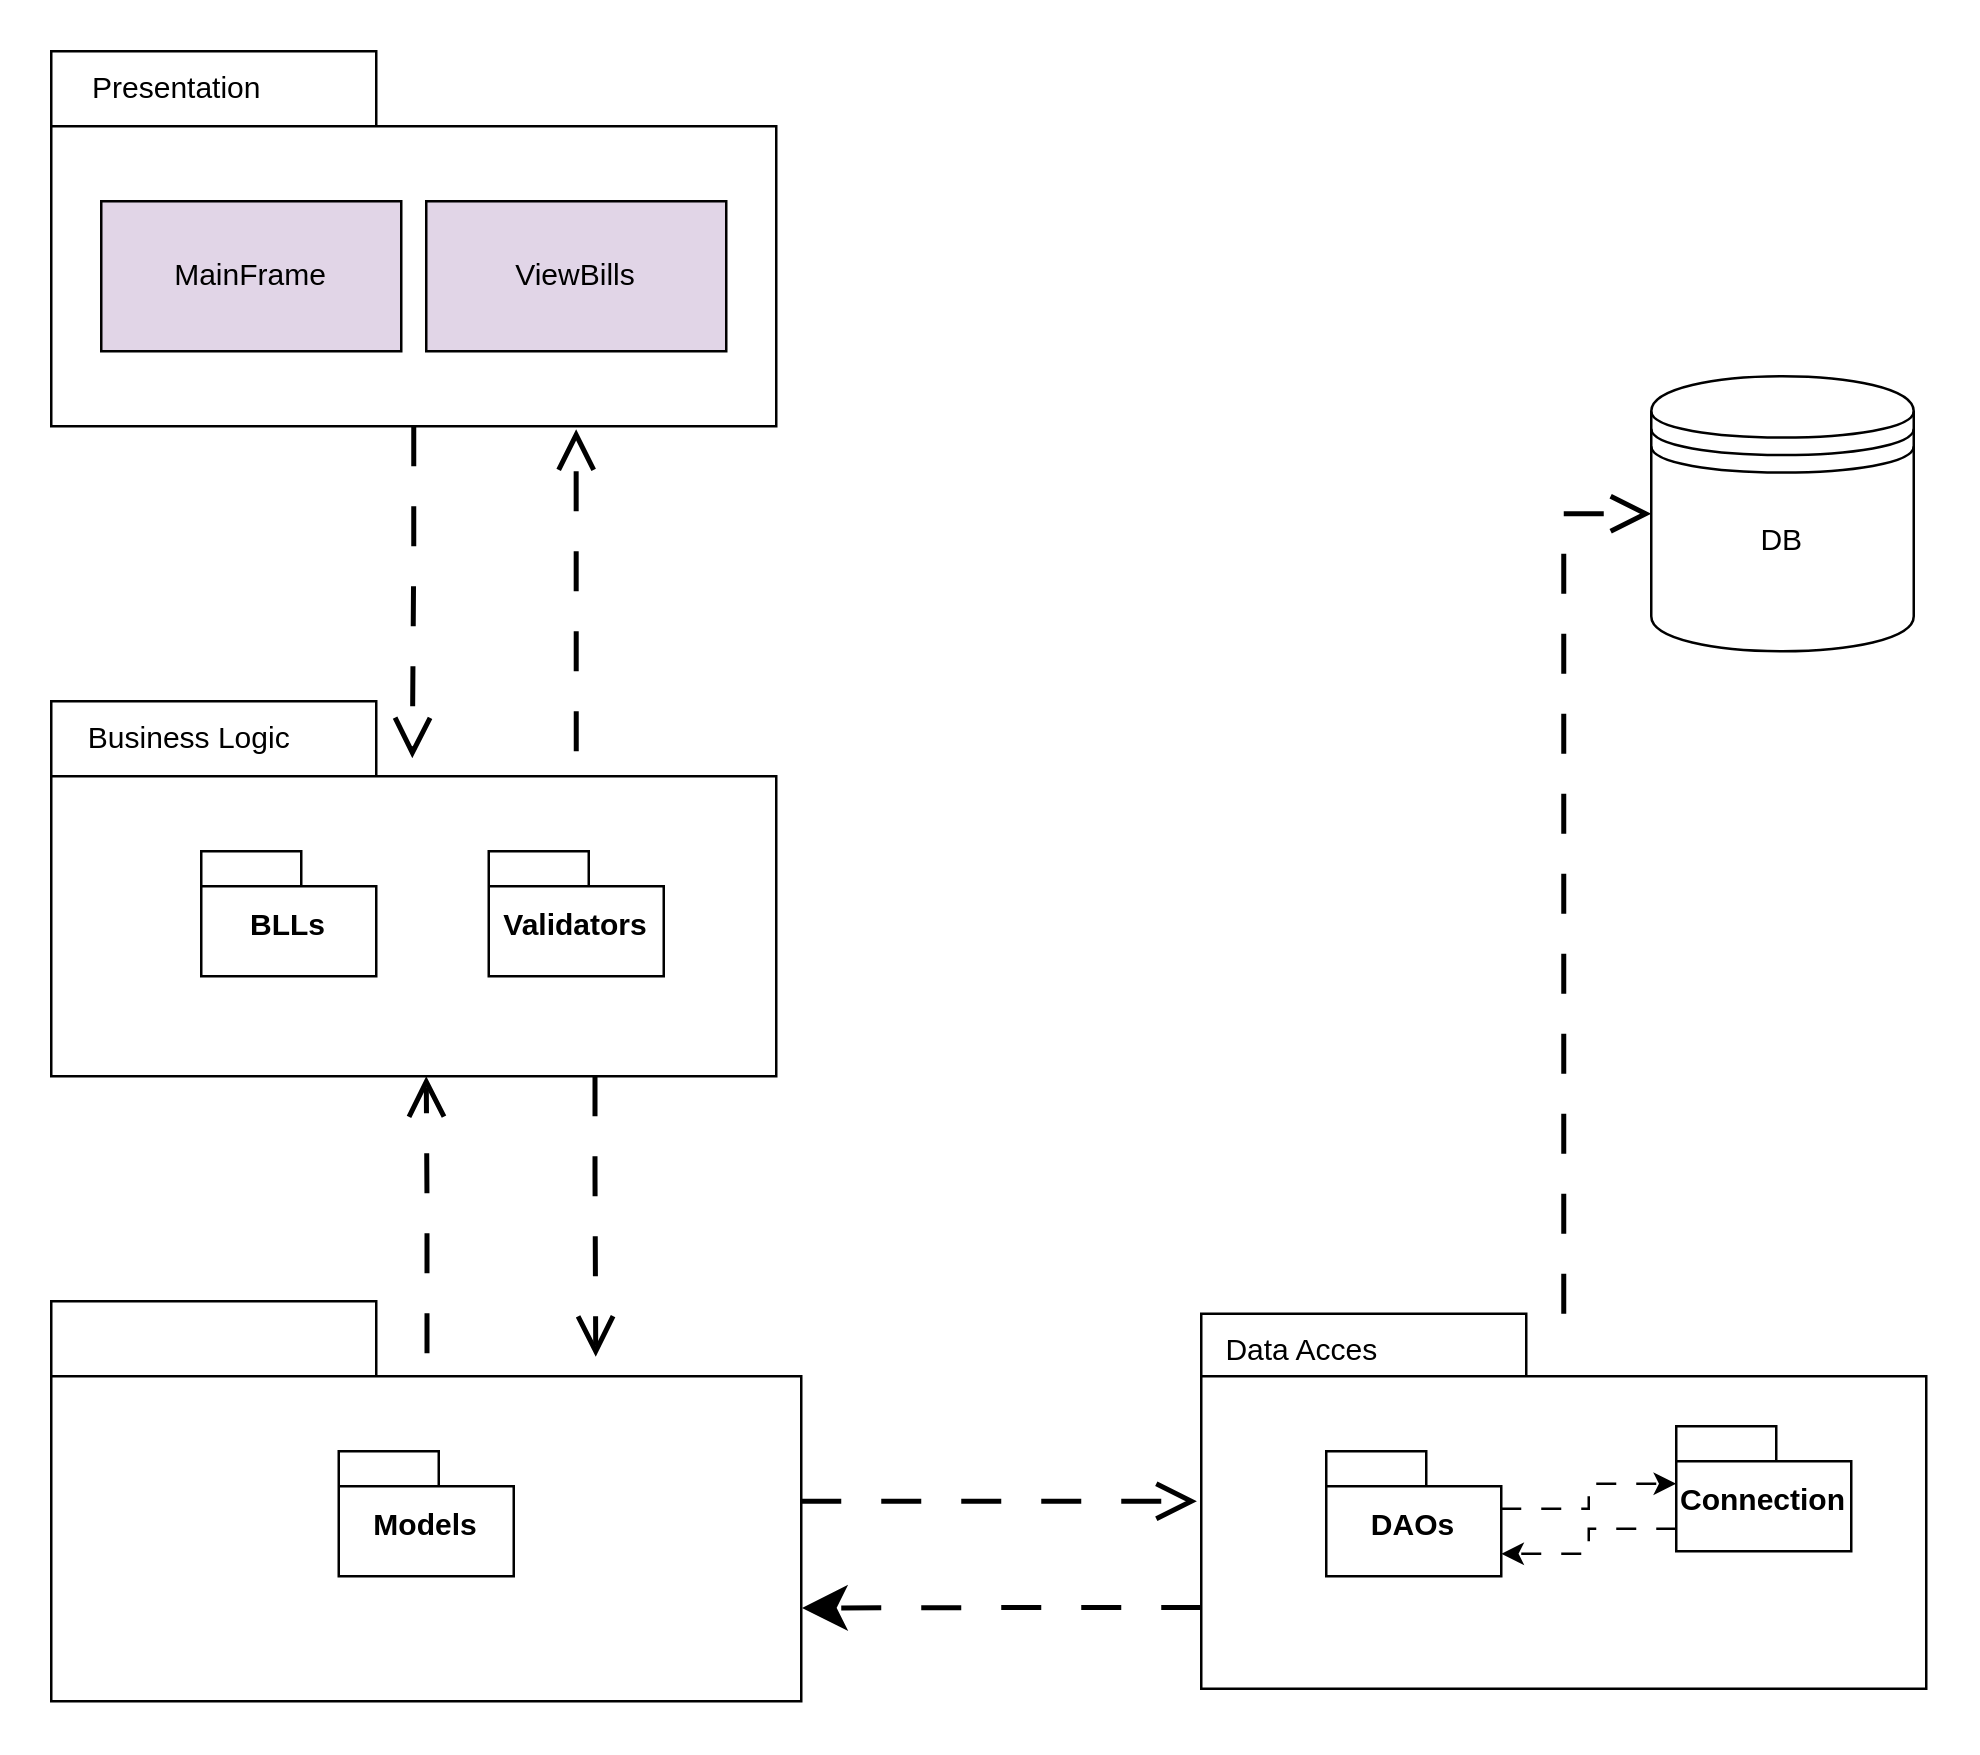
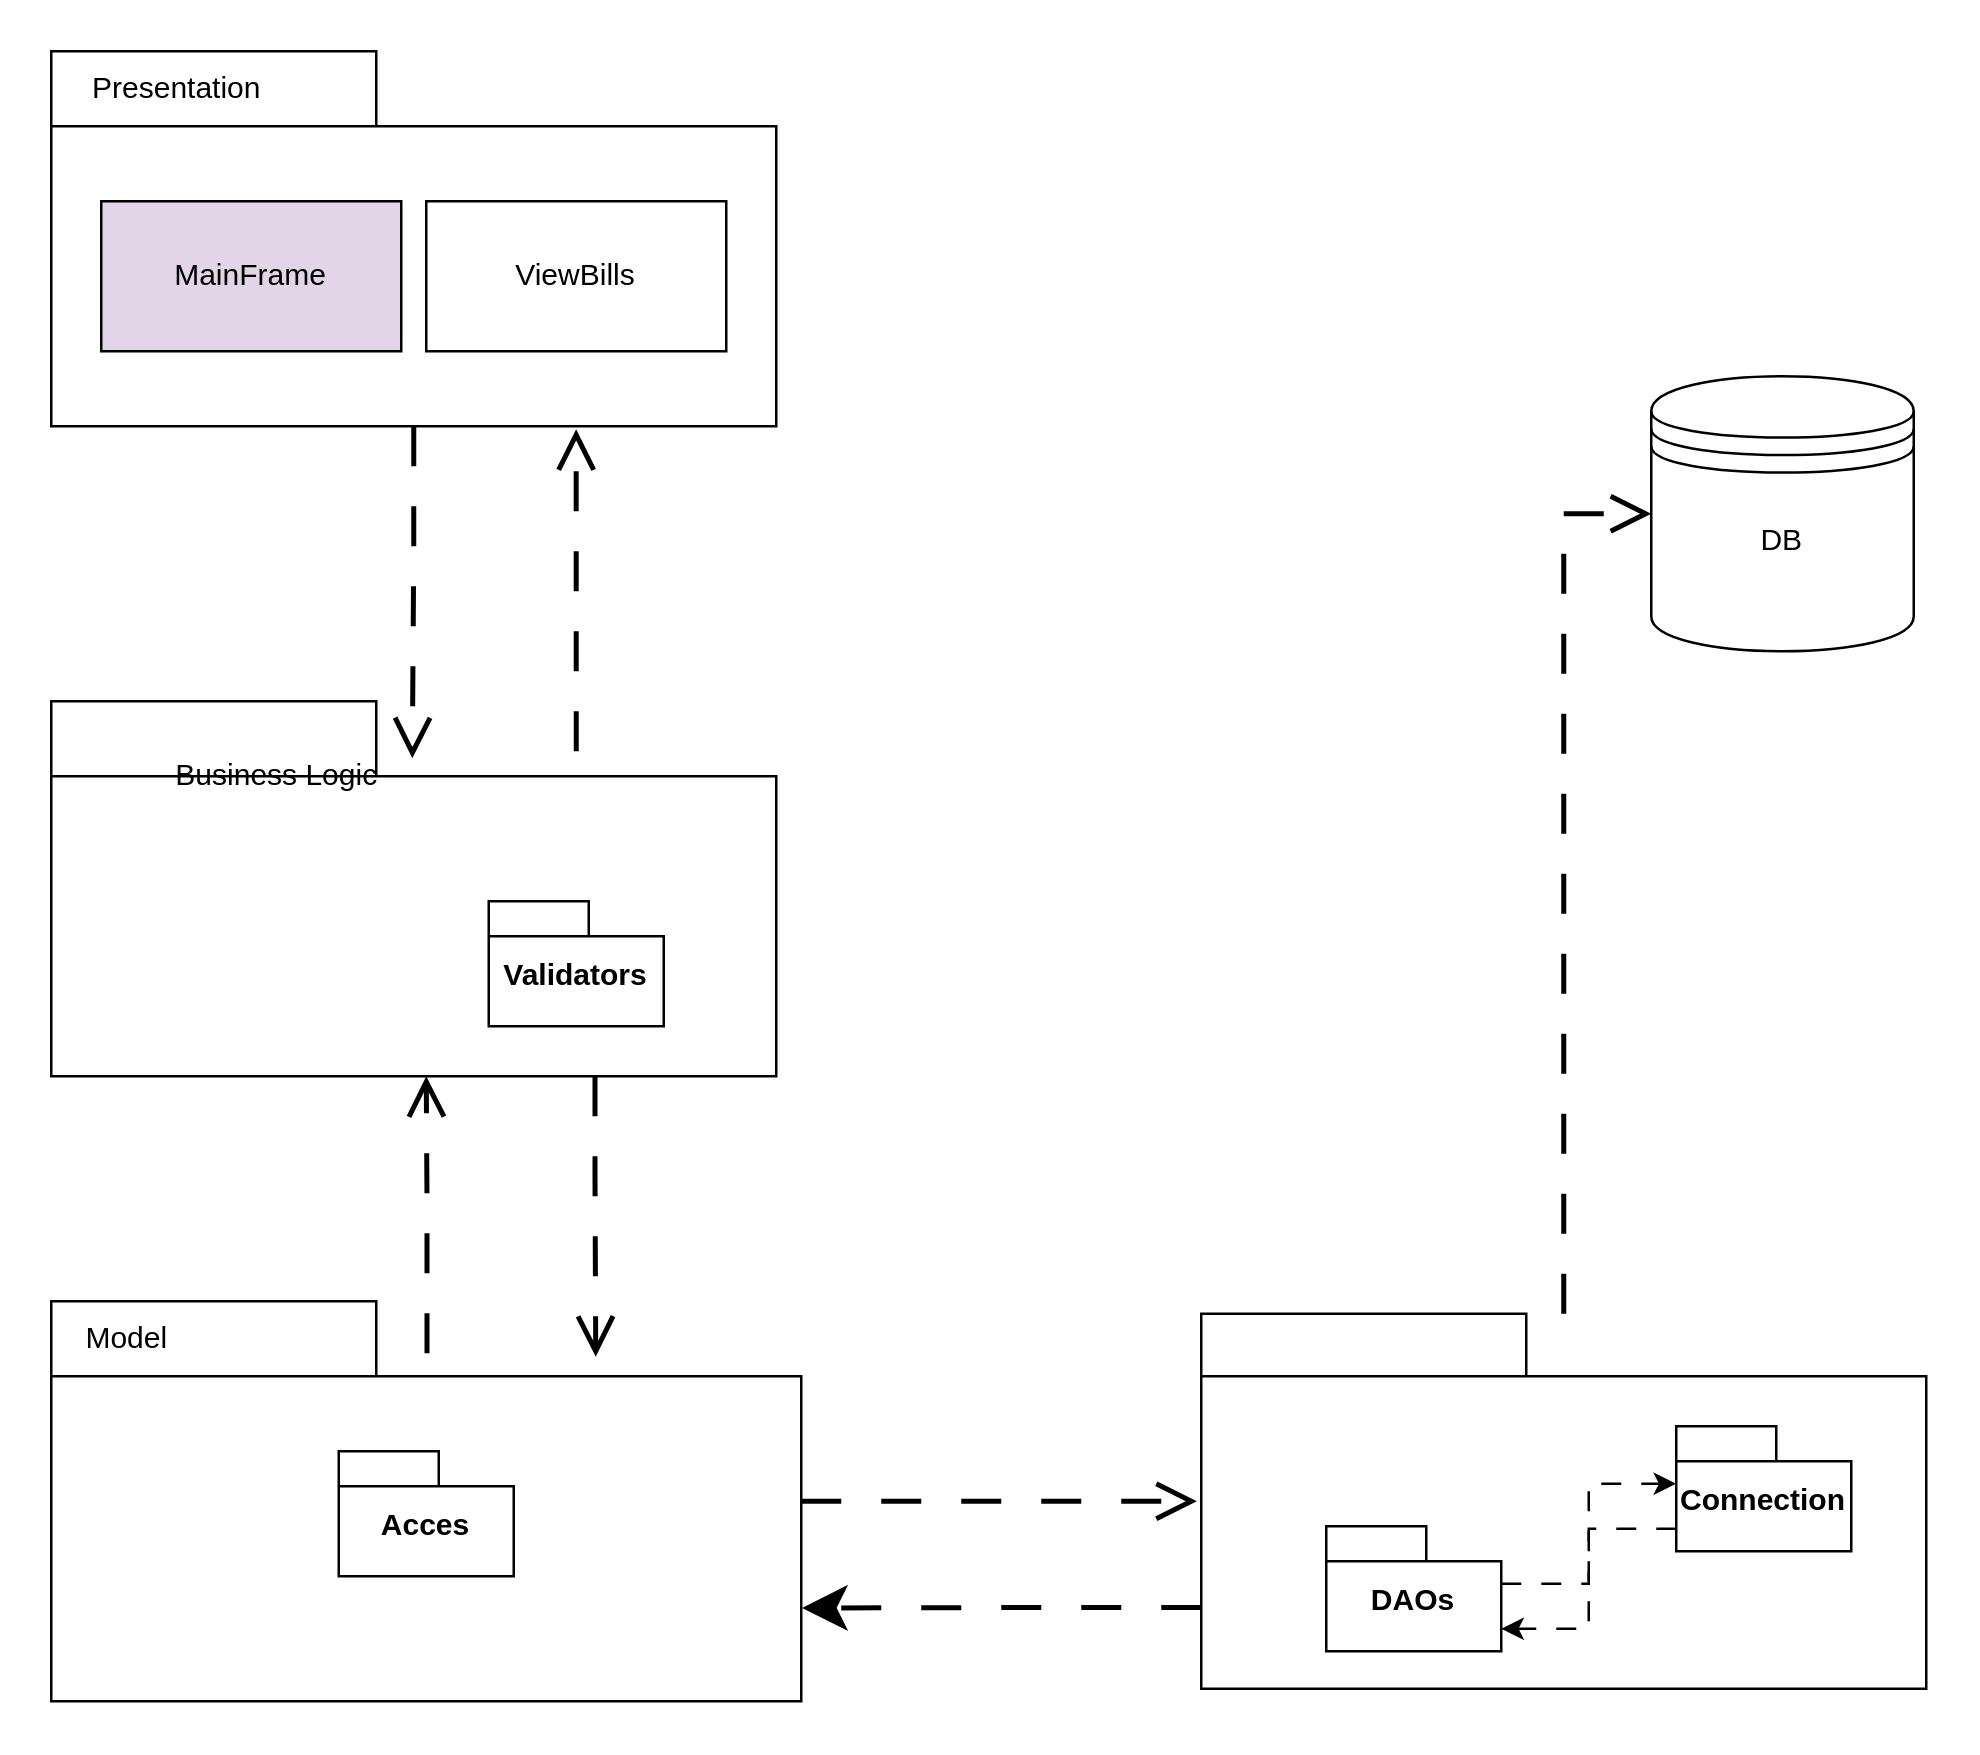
node "ViewBills": fillcolor #e1d5e7 -> #ffffff
node "Business Logic": moved (189, 739) -> (276, 776)
node "BLLs": removed
node "Validators": moved (576, 914) -> (576, 964)
node "Model": added
node "Data Acces": removed
node "DAOs": moved (1414, 1514) -> (1414, 1589)
node "Models": label "Models" -> "Acces"
